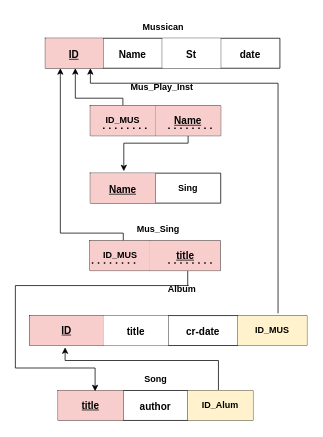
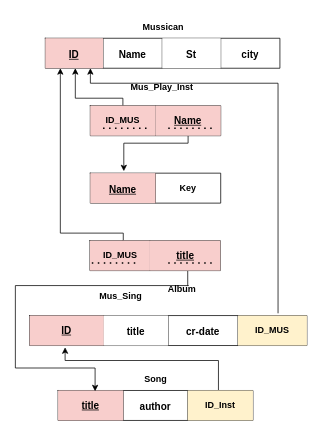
node "date": label "date" -> "city"
node "Sing": label "Sing" -> "Key"
node "Mus_Sing": moved (159, 229) -> (122, 297)
node "ID_Alum": label "ID_Alum" -> "ID_Inst"
